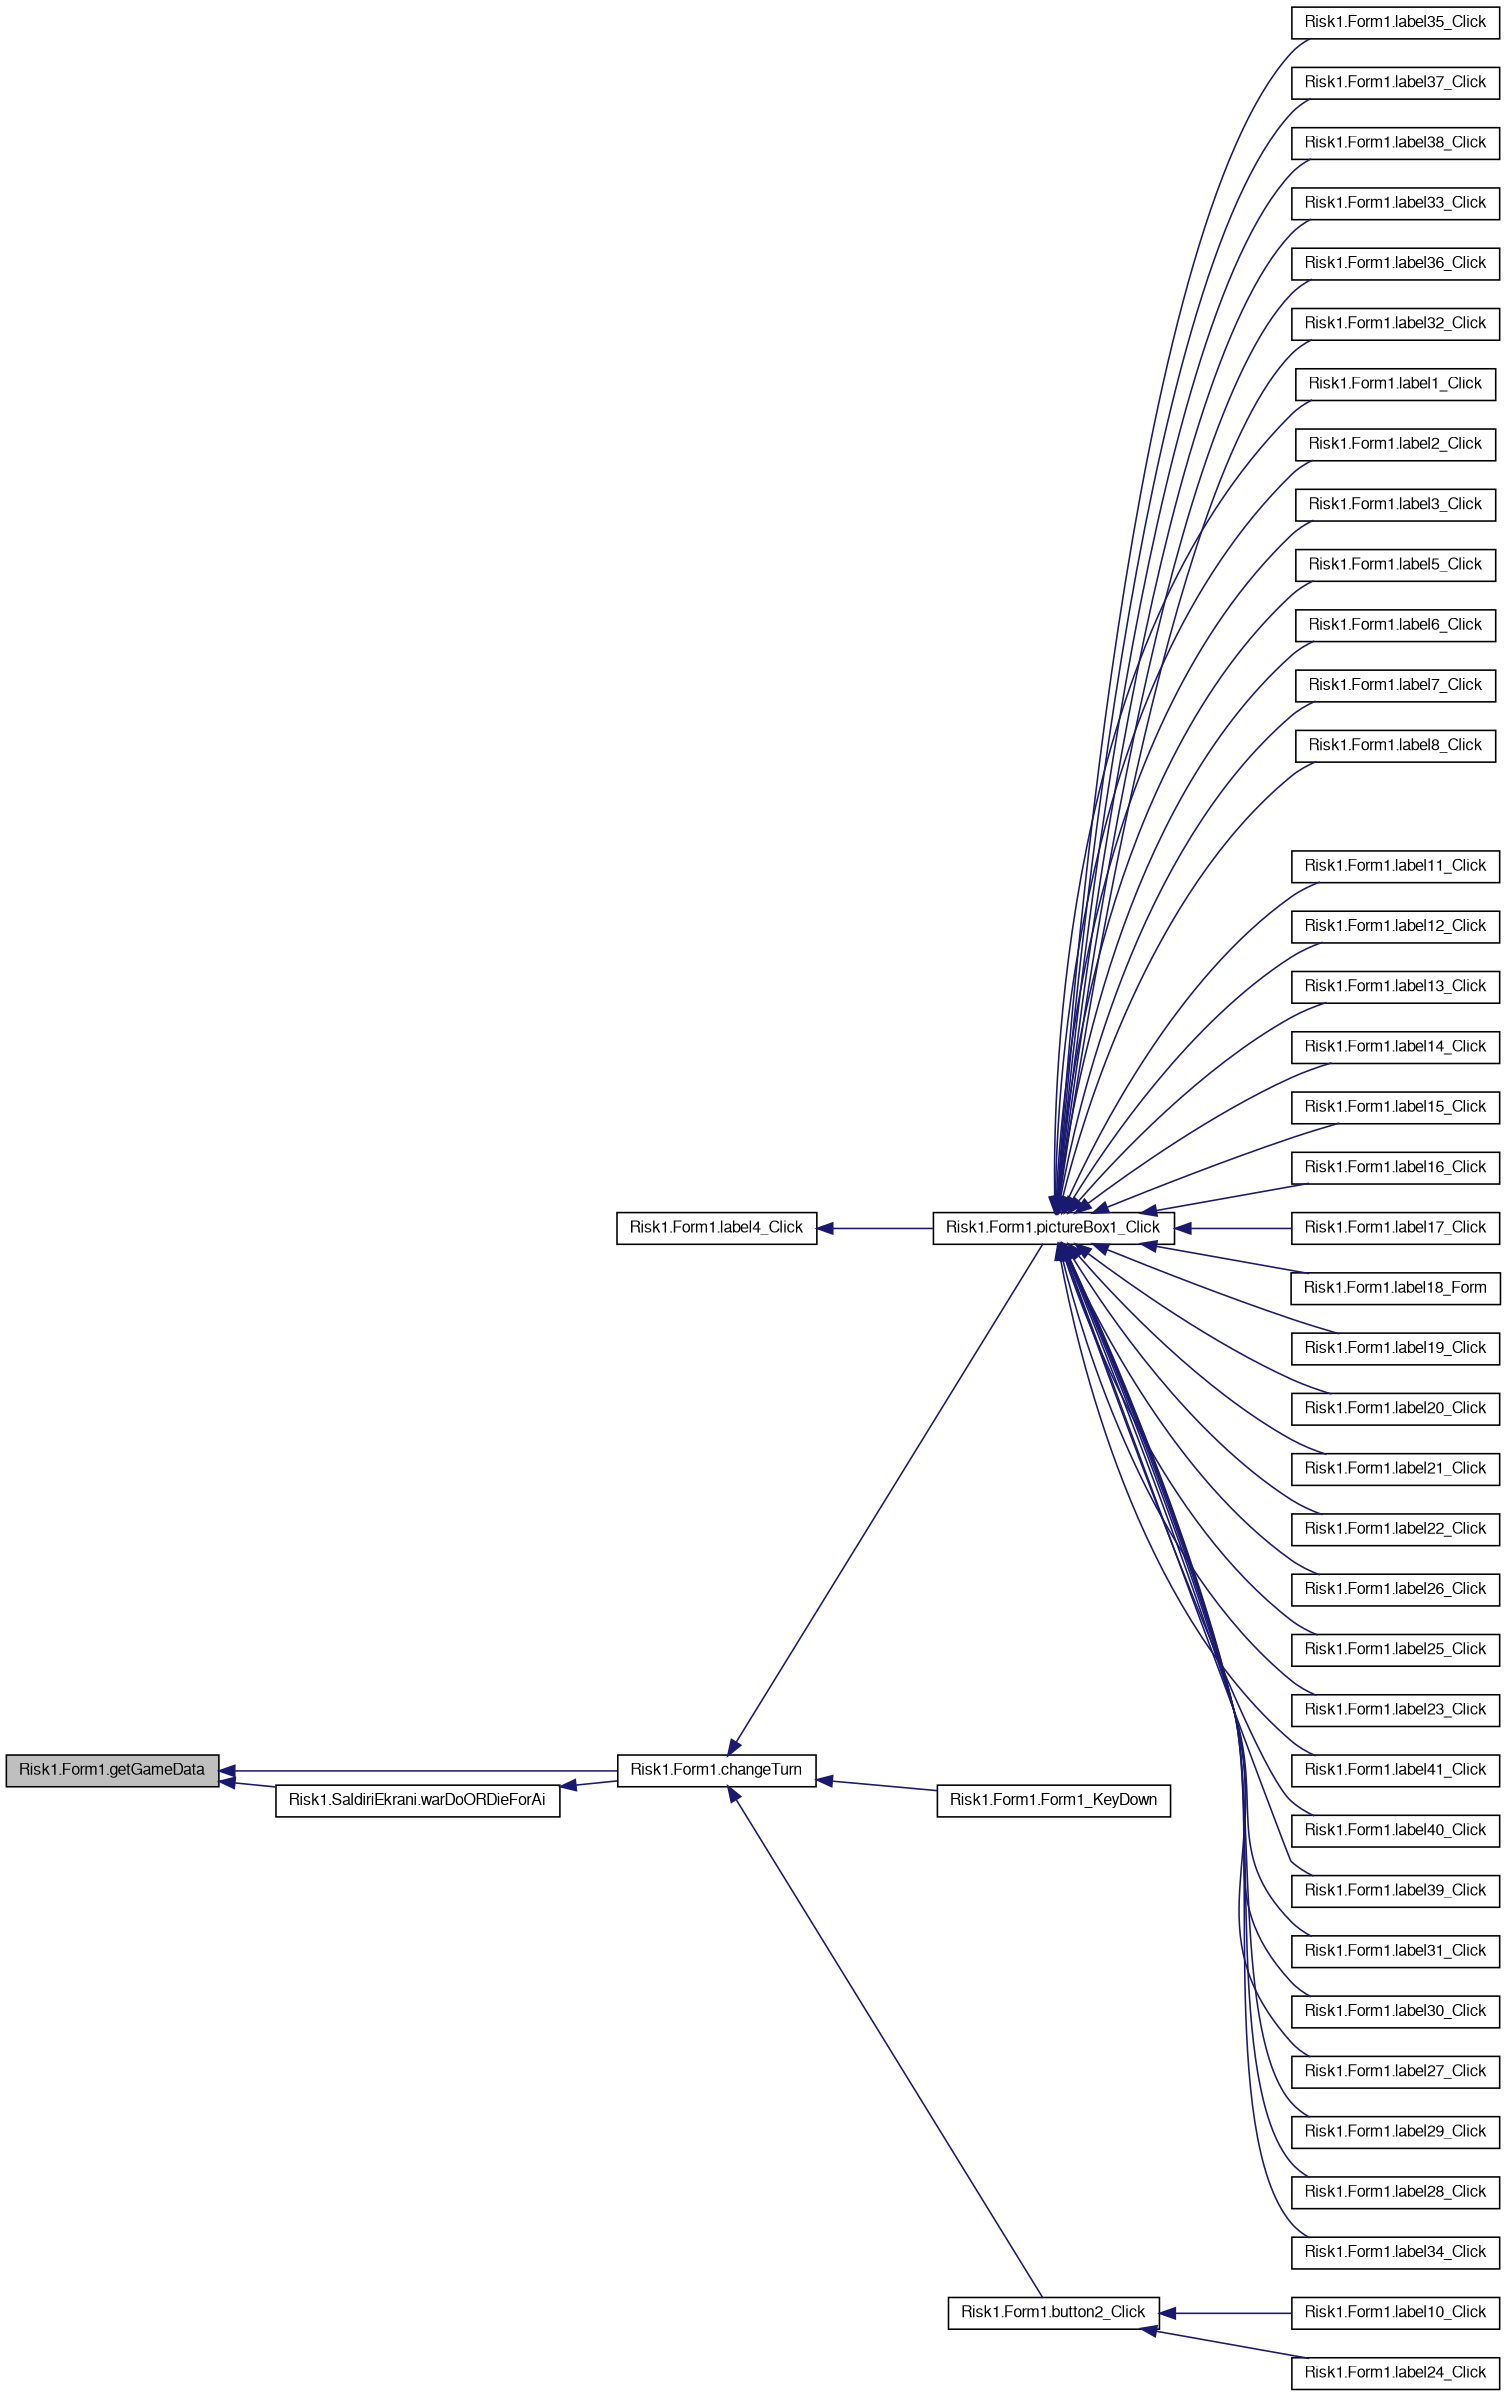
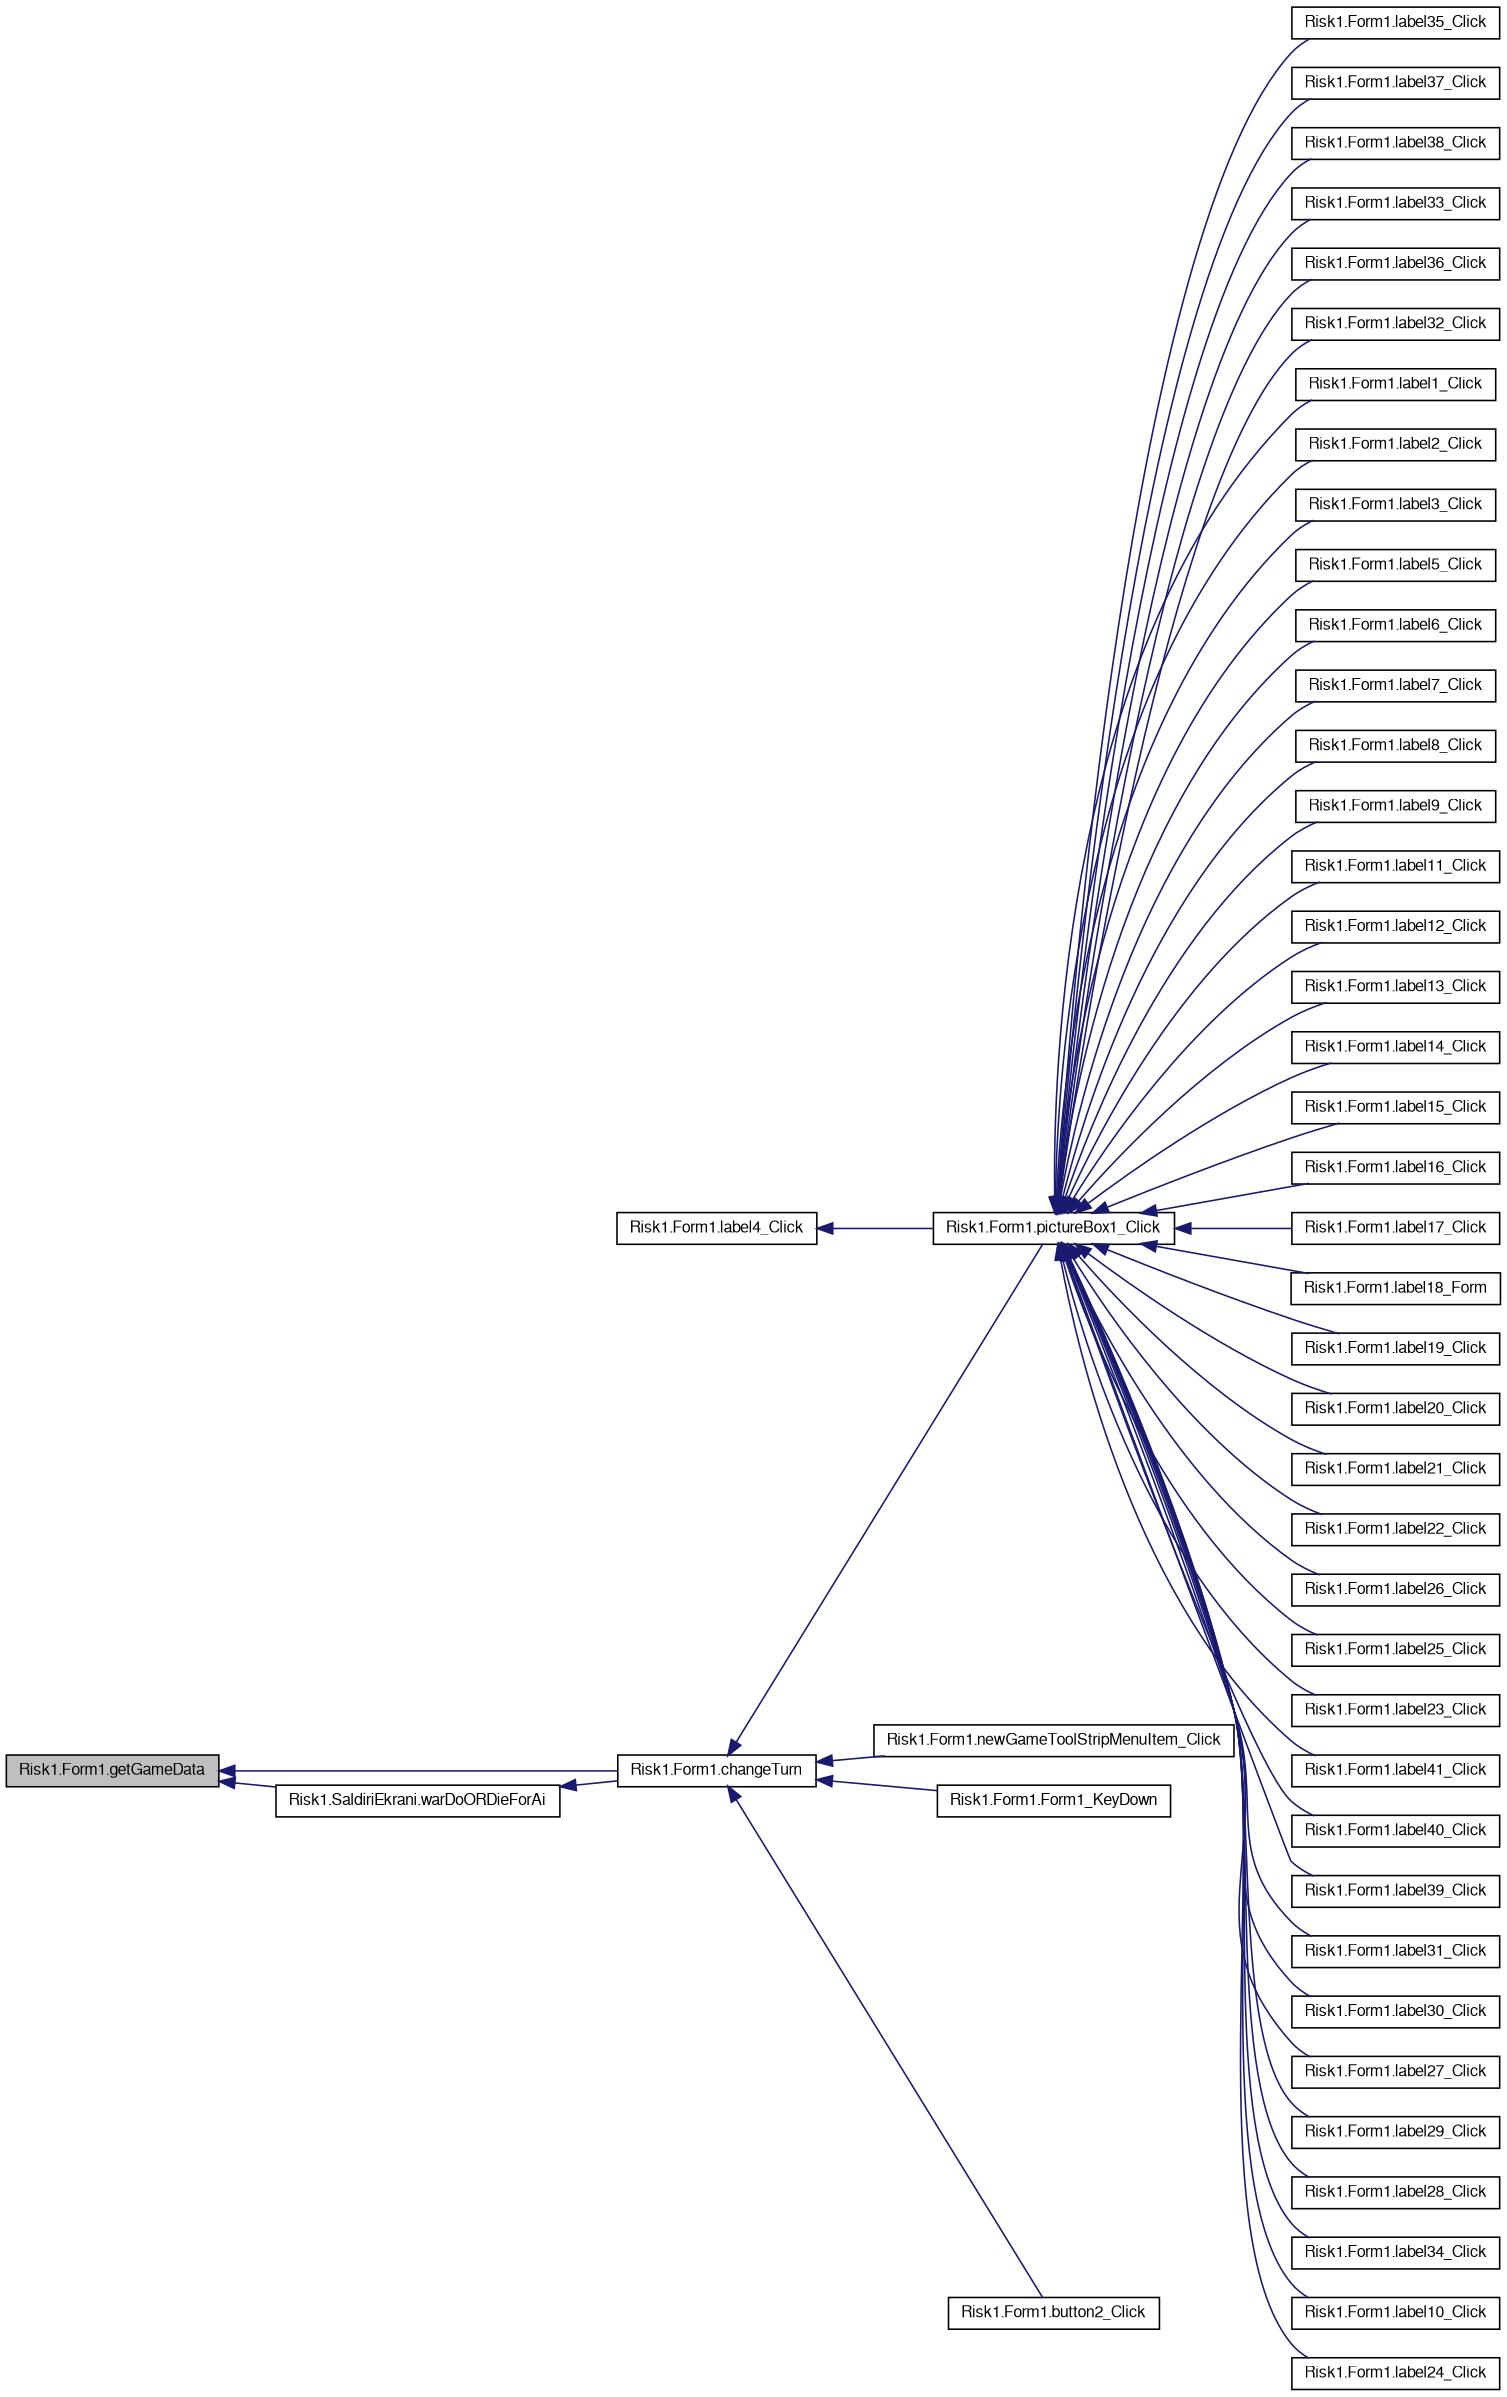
node "Risk1.Form1.label9_Click": added
node "Risk1.Form1.newGameToolStripMenuItem_Click": added
edge "Risk1.Form1.label10_Click" -> "Risk1.Form1.button2_Click": now "Risk1.Form1.label10_Click" -> "Risk1.Form1.pictureBox1_Click"
edge "Risk1.Form1.label24_Click" -> "Risk1.Form1.button2_Click": now "Risk1.Form1.label24_Click" -> "Risk1.Form1.pictureBox1_Click"
